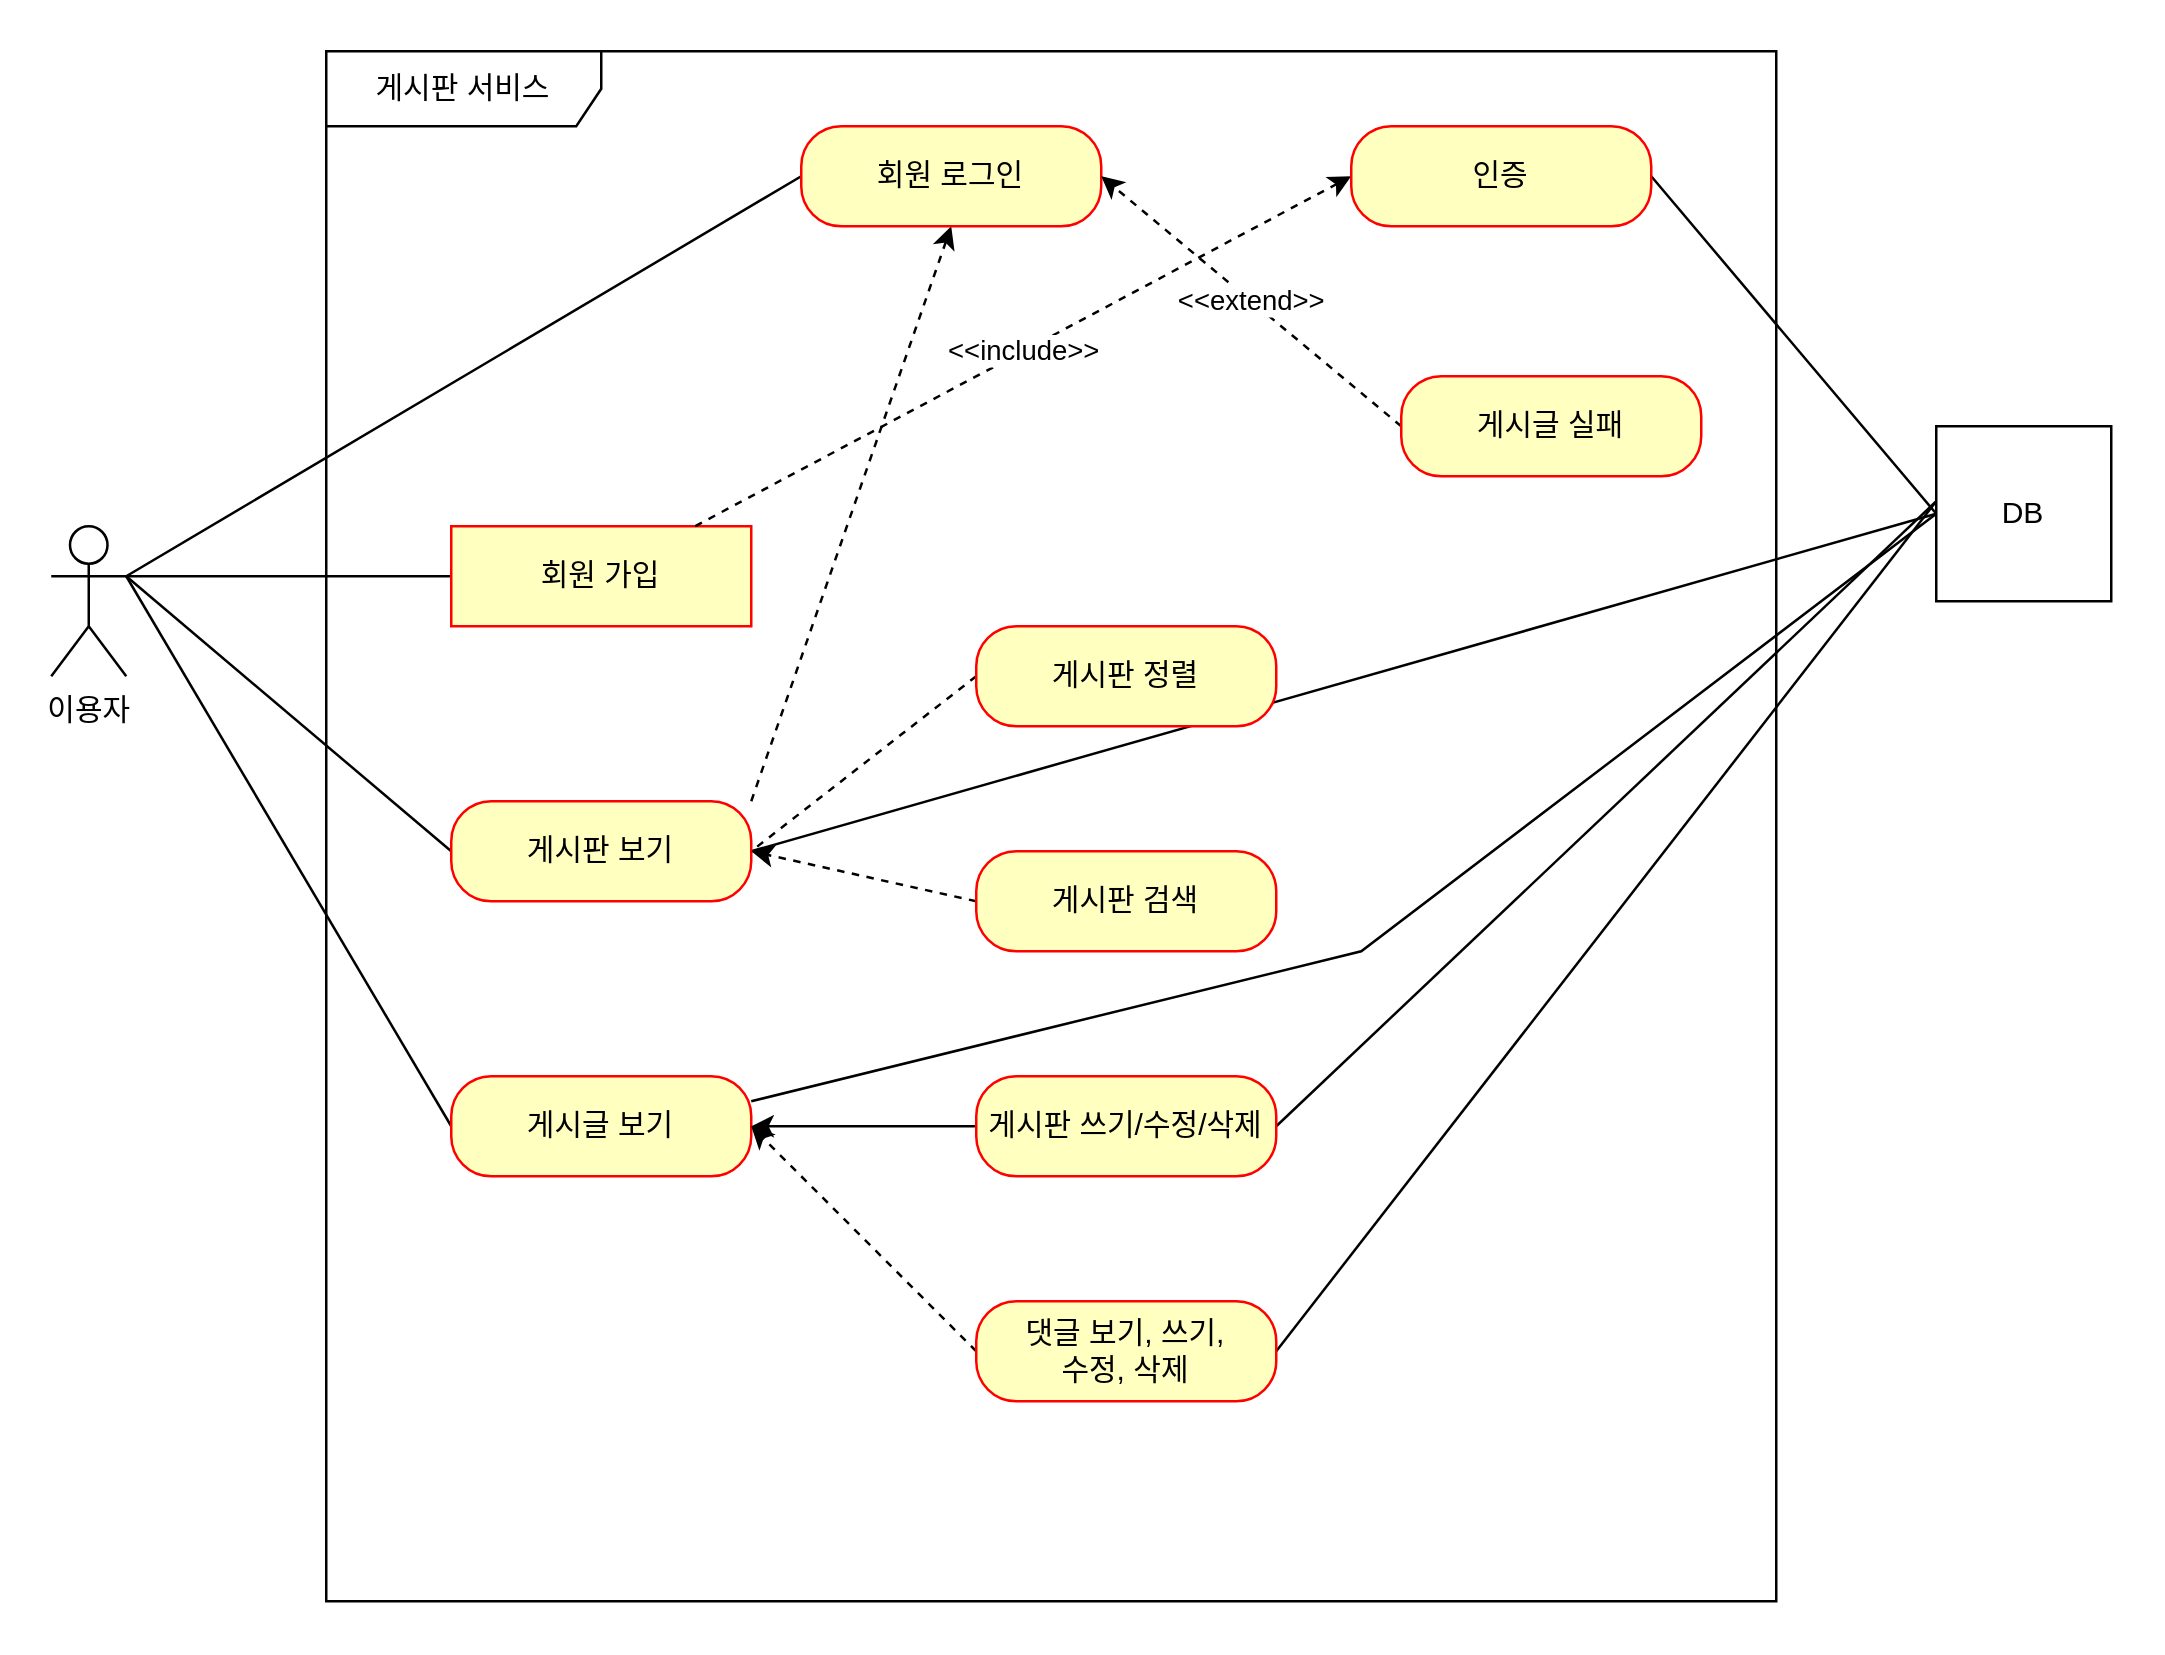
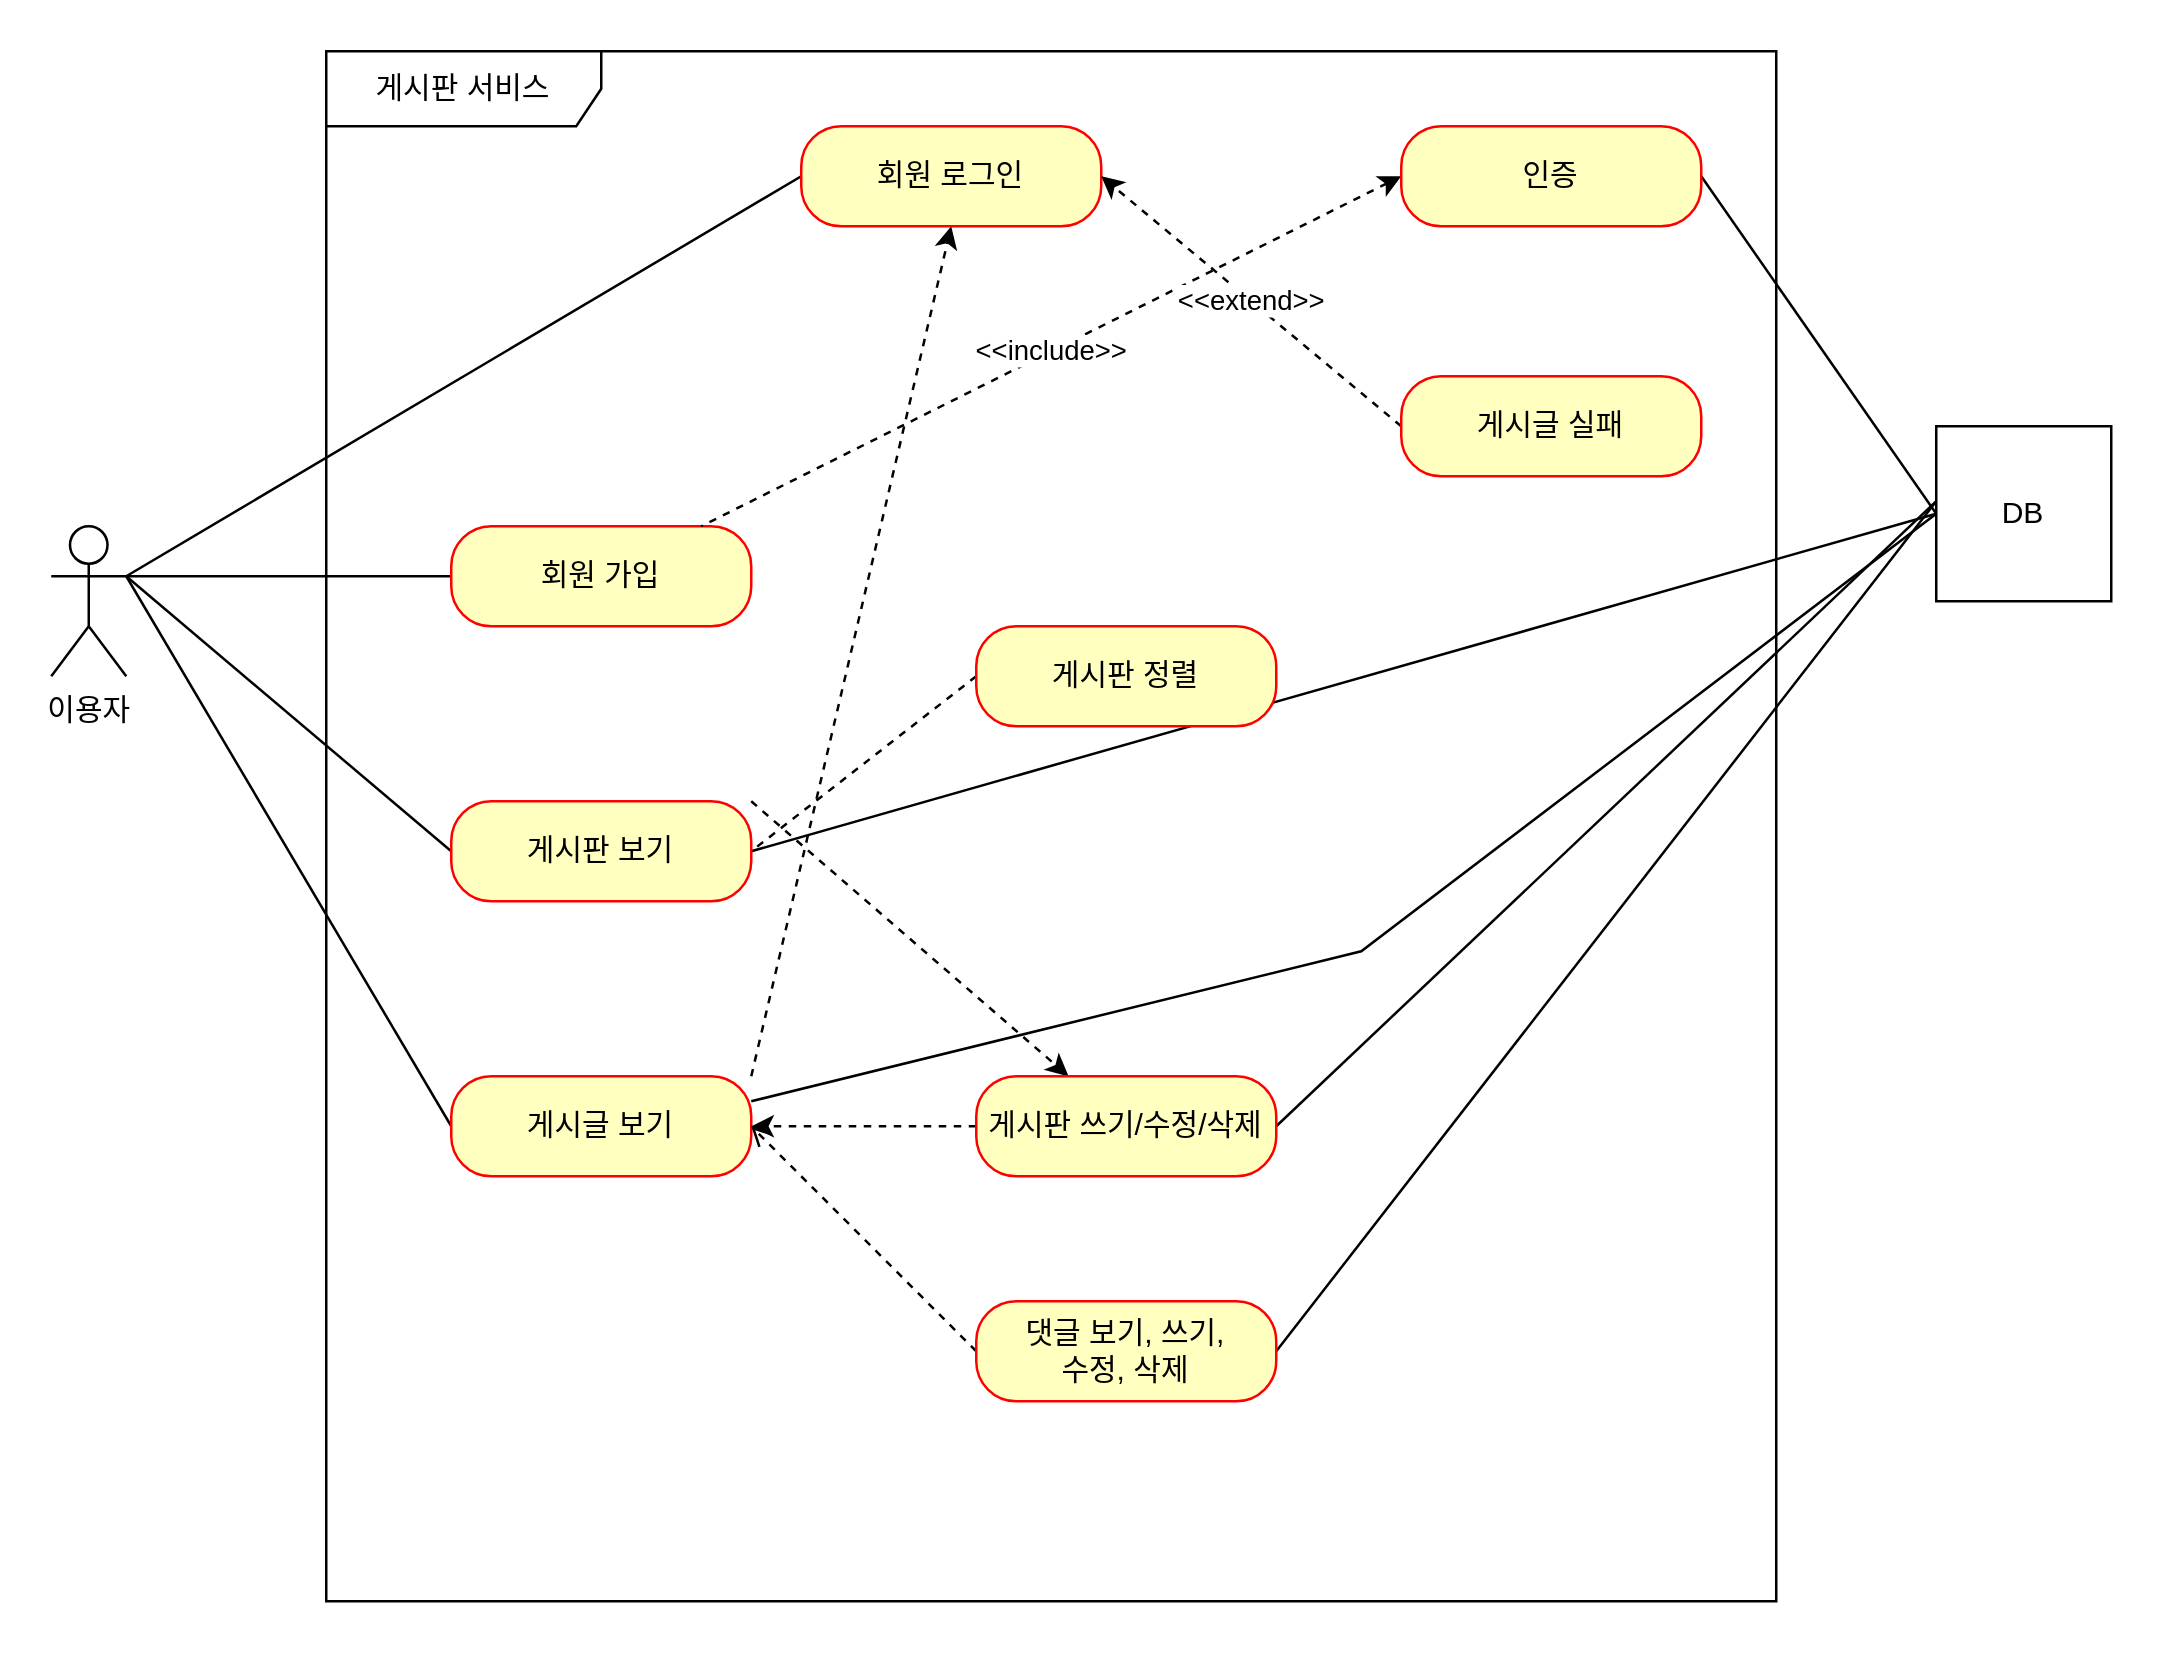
node "인증": moved (1501, 176) -> (1551, 176)
node "회원 가입": shape rectangle -> rounded rectangle
edge "게시글 보기" -> "회원 로그인": added
edge "게시판 보기" -> "회원 로그인": now "게시판 보기" -> "게시판 쓰기/수정/삭제"
edge "게시판 검색" -> "게시판 보기": removed
node "게시판 검색": removed
edge "게시판 쓰기/수정/삭제" -> "게시글 보기": style solid -> dashed
edge "댓글 보기, 쓰기, 수정, 삭제" -> "게시글 보기": arrowhead classic -> open
